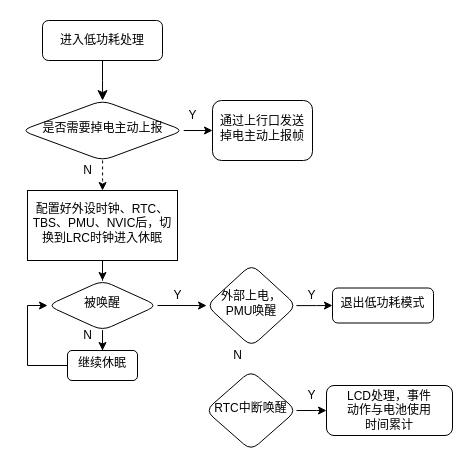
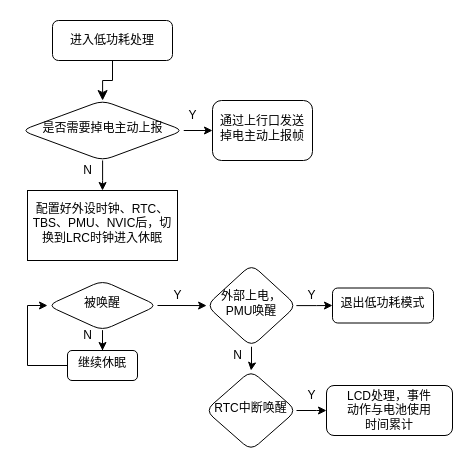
node "进入低功耗处理": moved (103, 41) -> (113, 41)
edge "是否需要掉电主动上报" -> "配置好外设时钟、RTC、TBS、PMU、NVIC后，切换到LRC时钟进入休眠": style dashed -> solid
edge "配置好外设时钟、RTC、TBS、PMU、NVIC后，切换到LRC时钟进入休眠" -> "被唤醒": removed
edge "外部上电，PMU唤醒" -> "RTC中断唤醒": added
